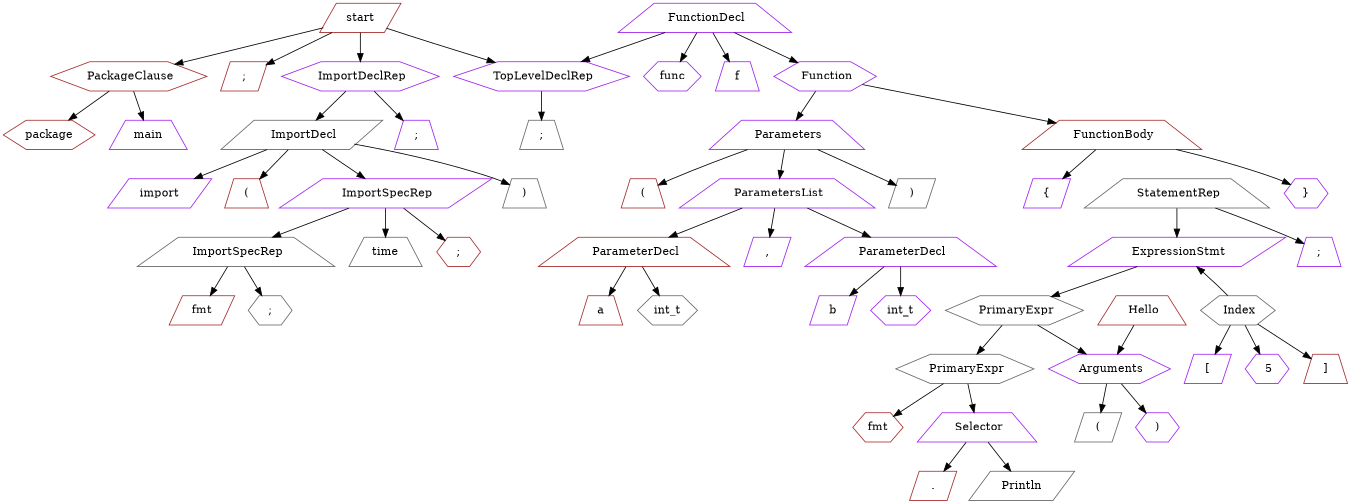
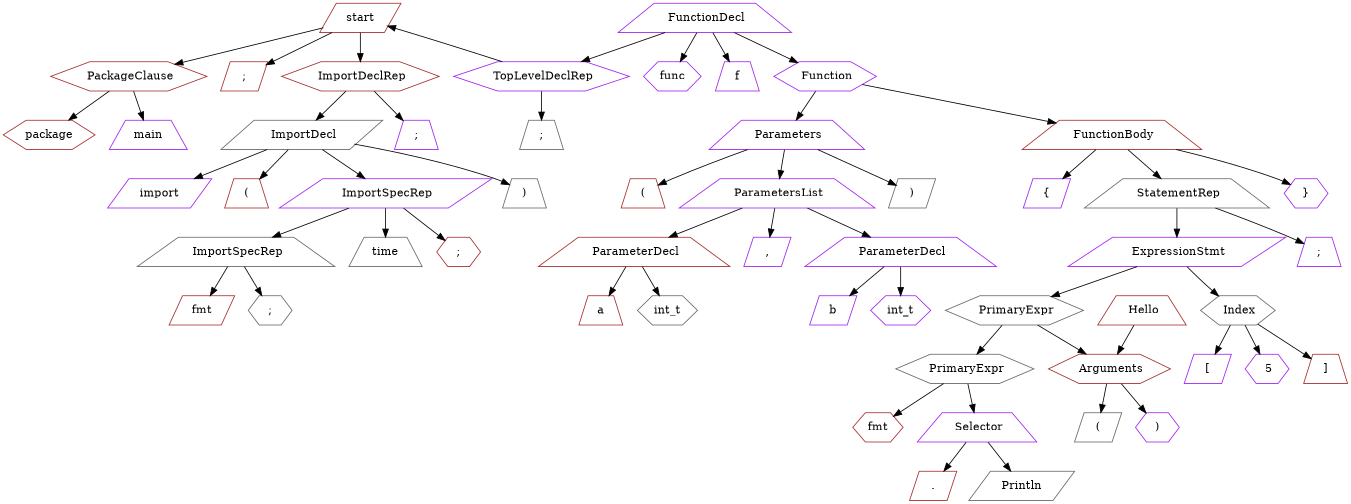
edge "start" -> "TopLevelDeclRep": reversed
node "ImportDeclRep": color purple -> brown
edge "FunctionBody" -> "StatementRep": added
edge "Index" -> "ExpressionStmt": reversed
node "Arguments": color purple -> brown
